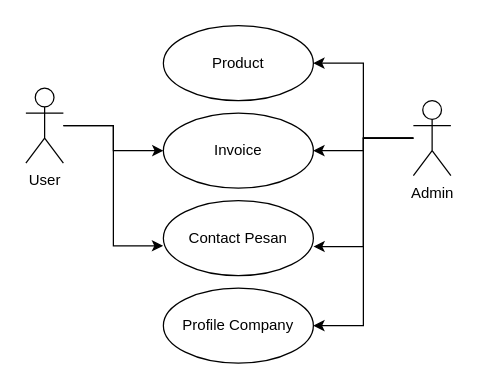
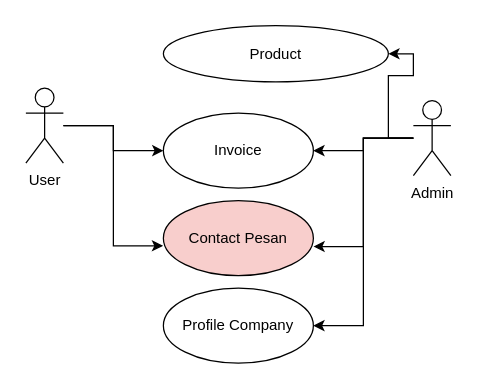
node "Product": size 150x75 -> 225x56
node "Contact Pesan": fillcolor #ffffff -> #f8cecc
